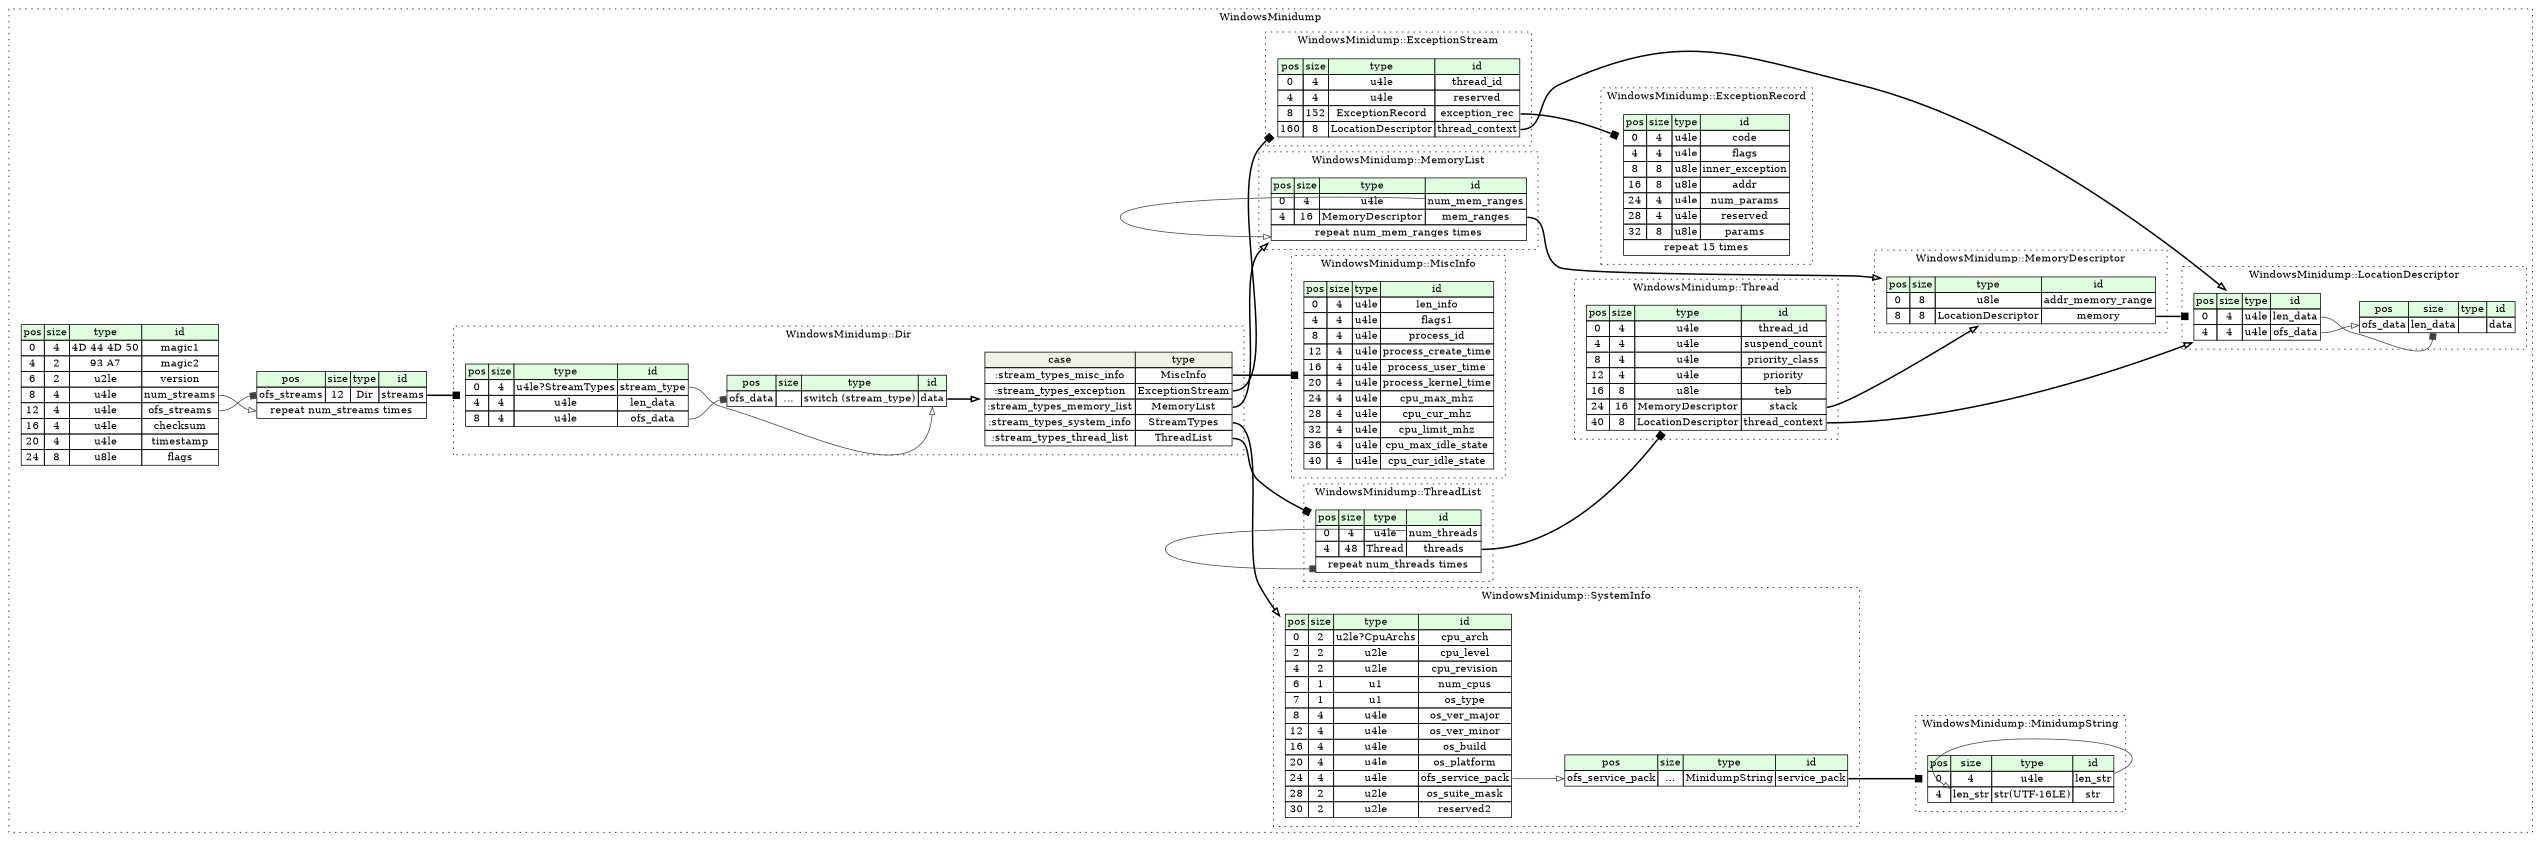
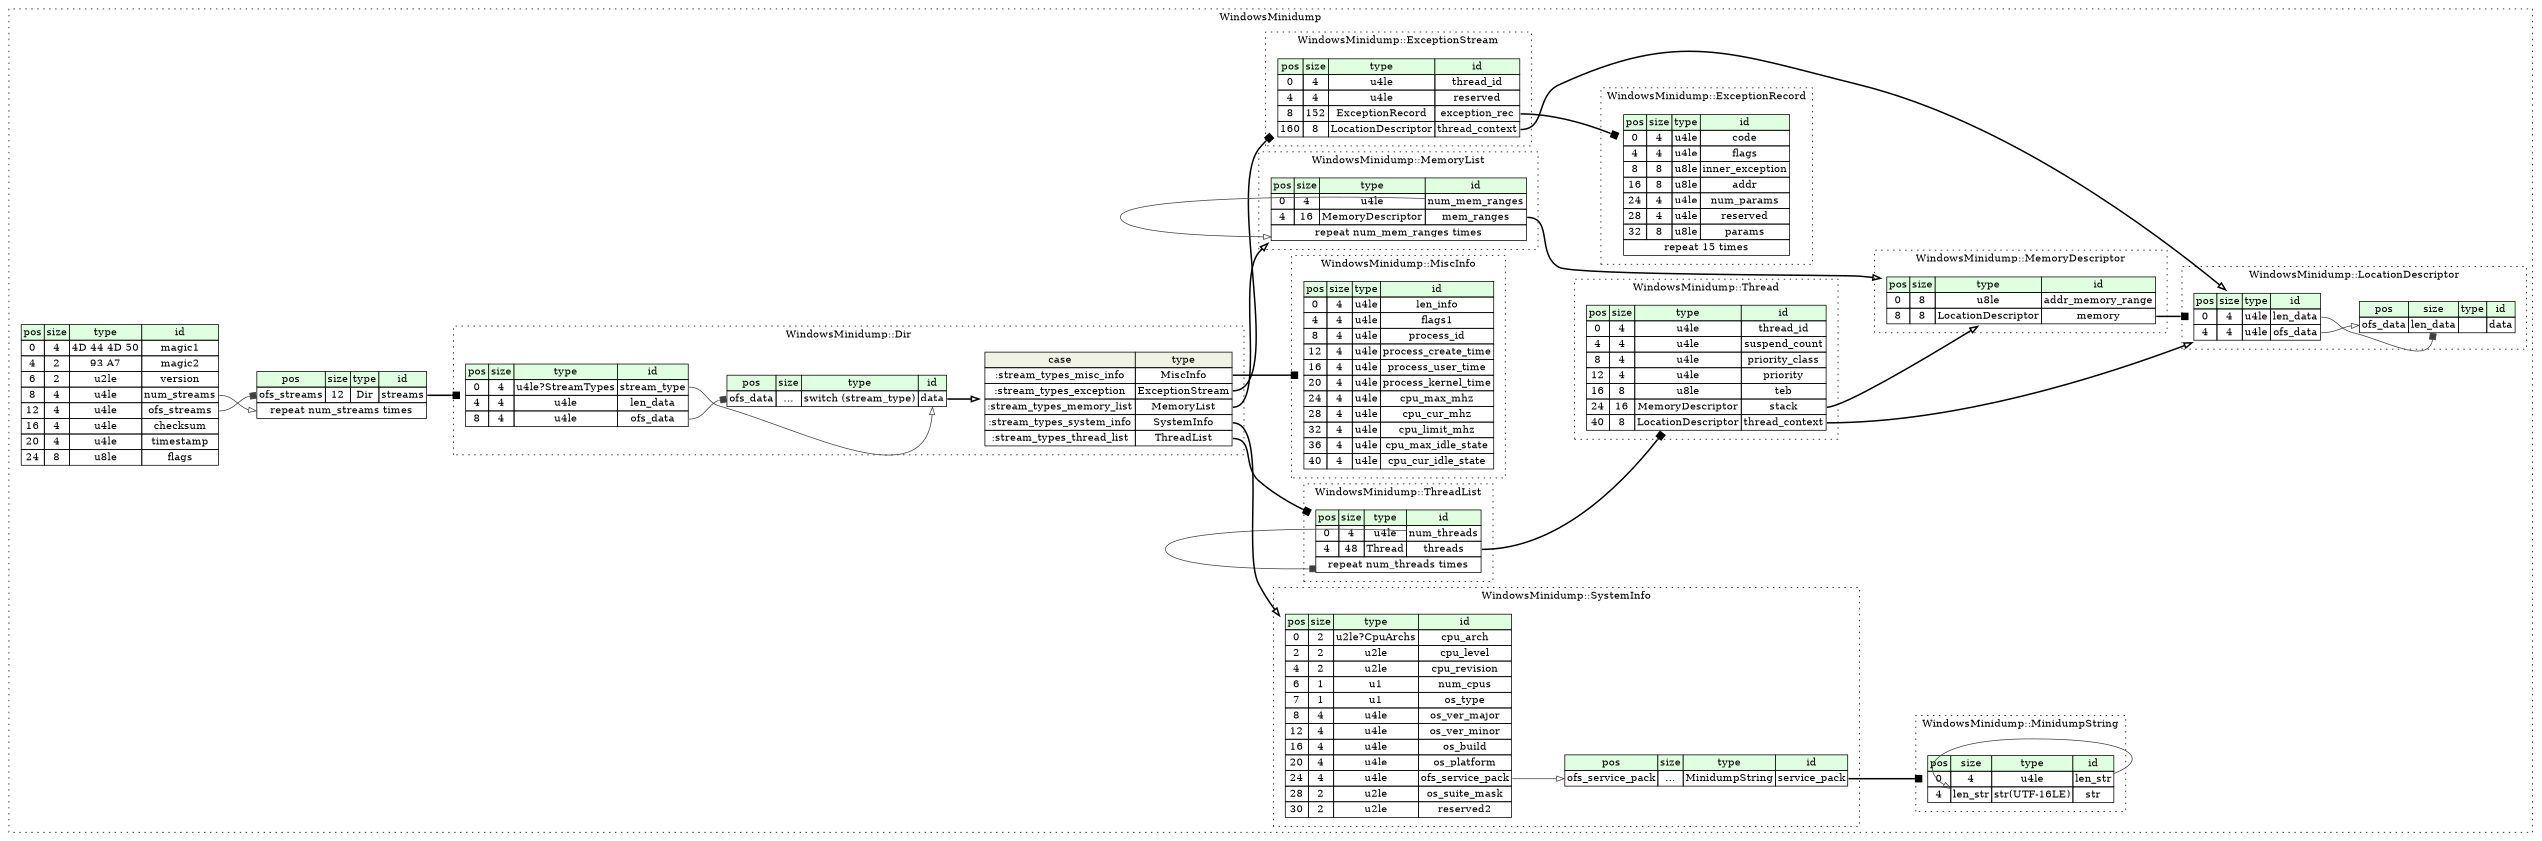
node "case": text "StreamTypes" -> "SystemInfo"
